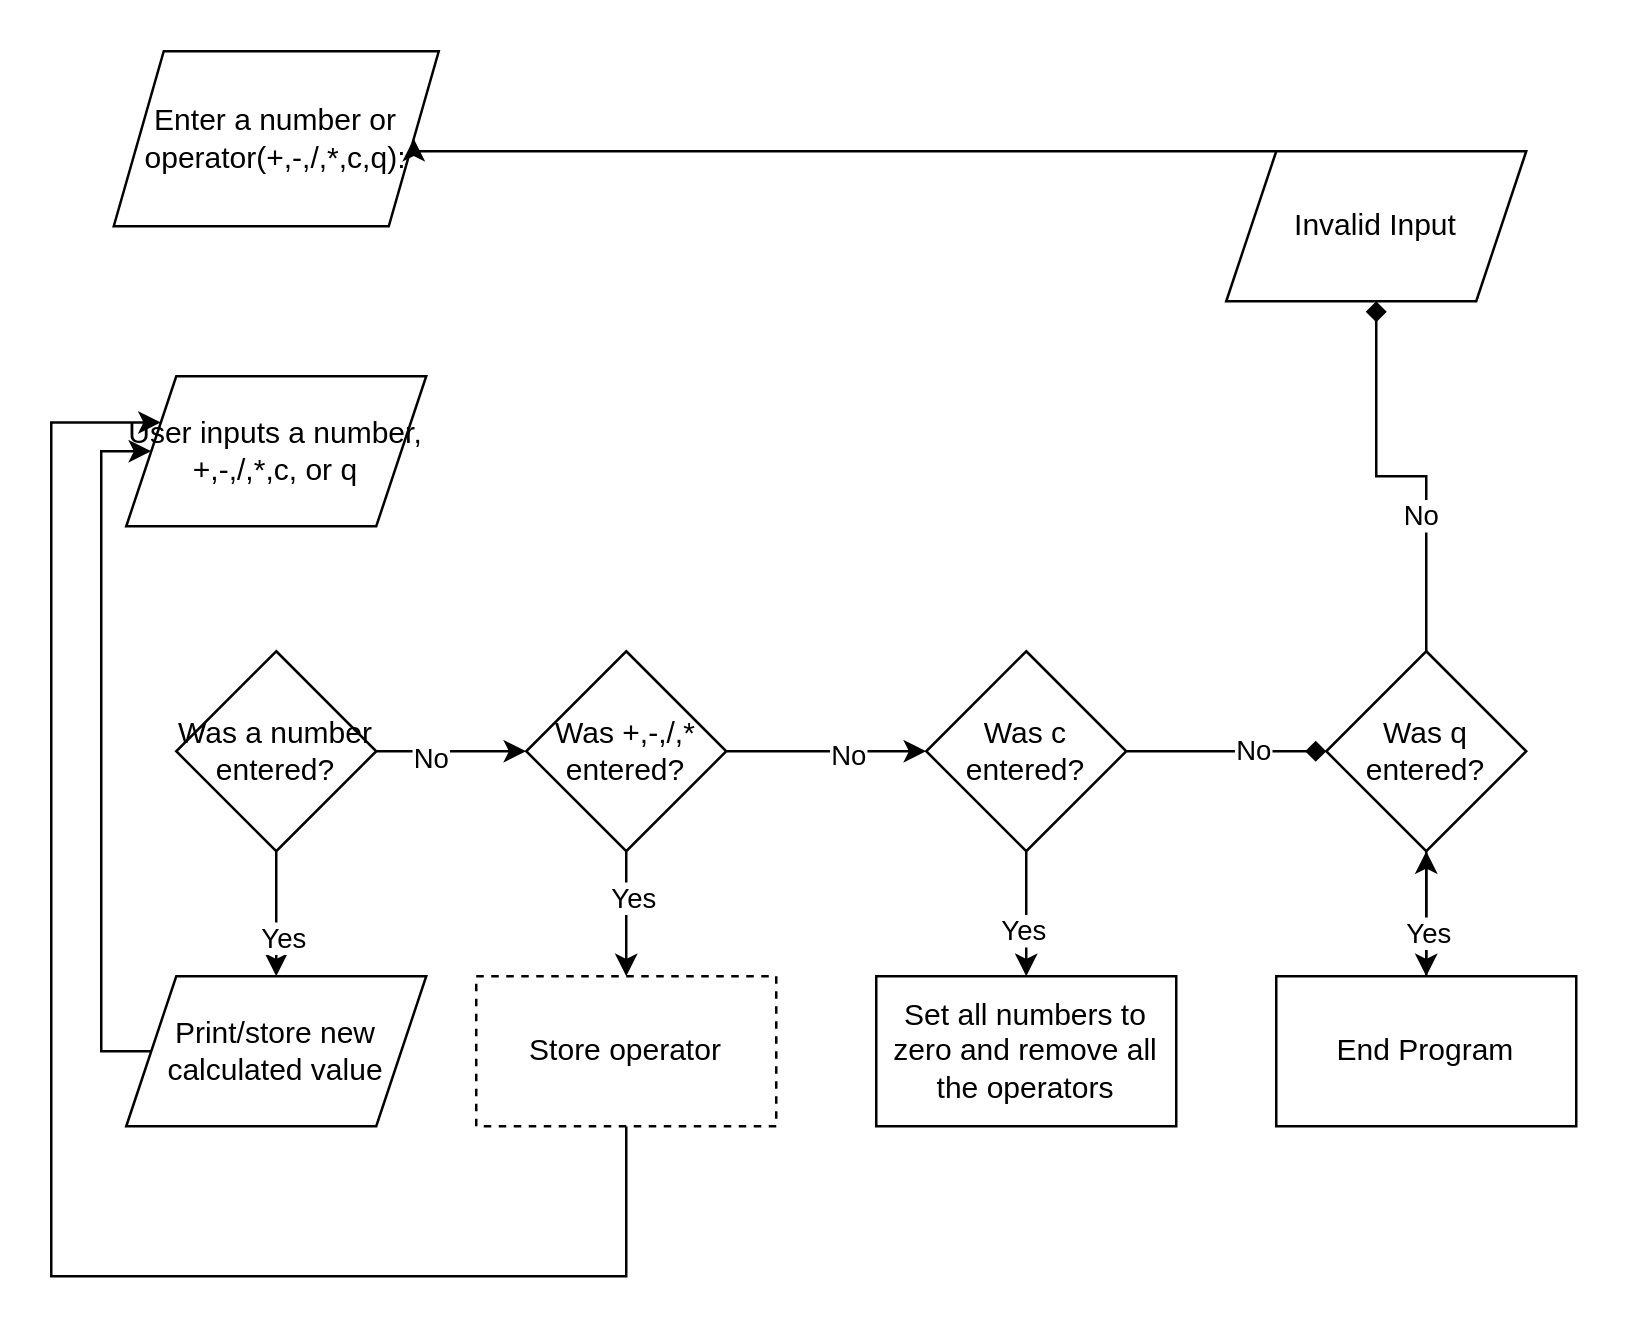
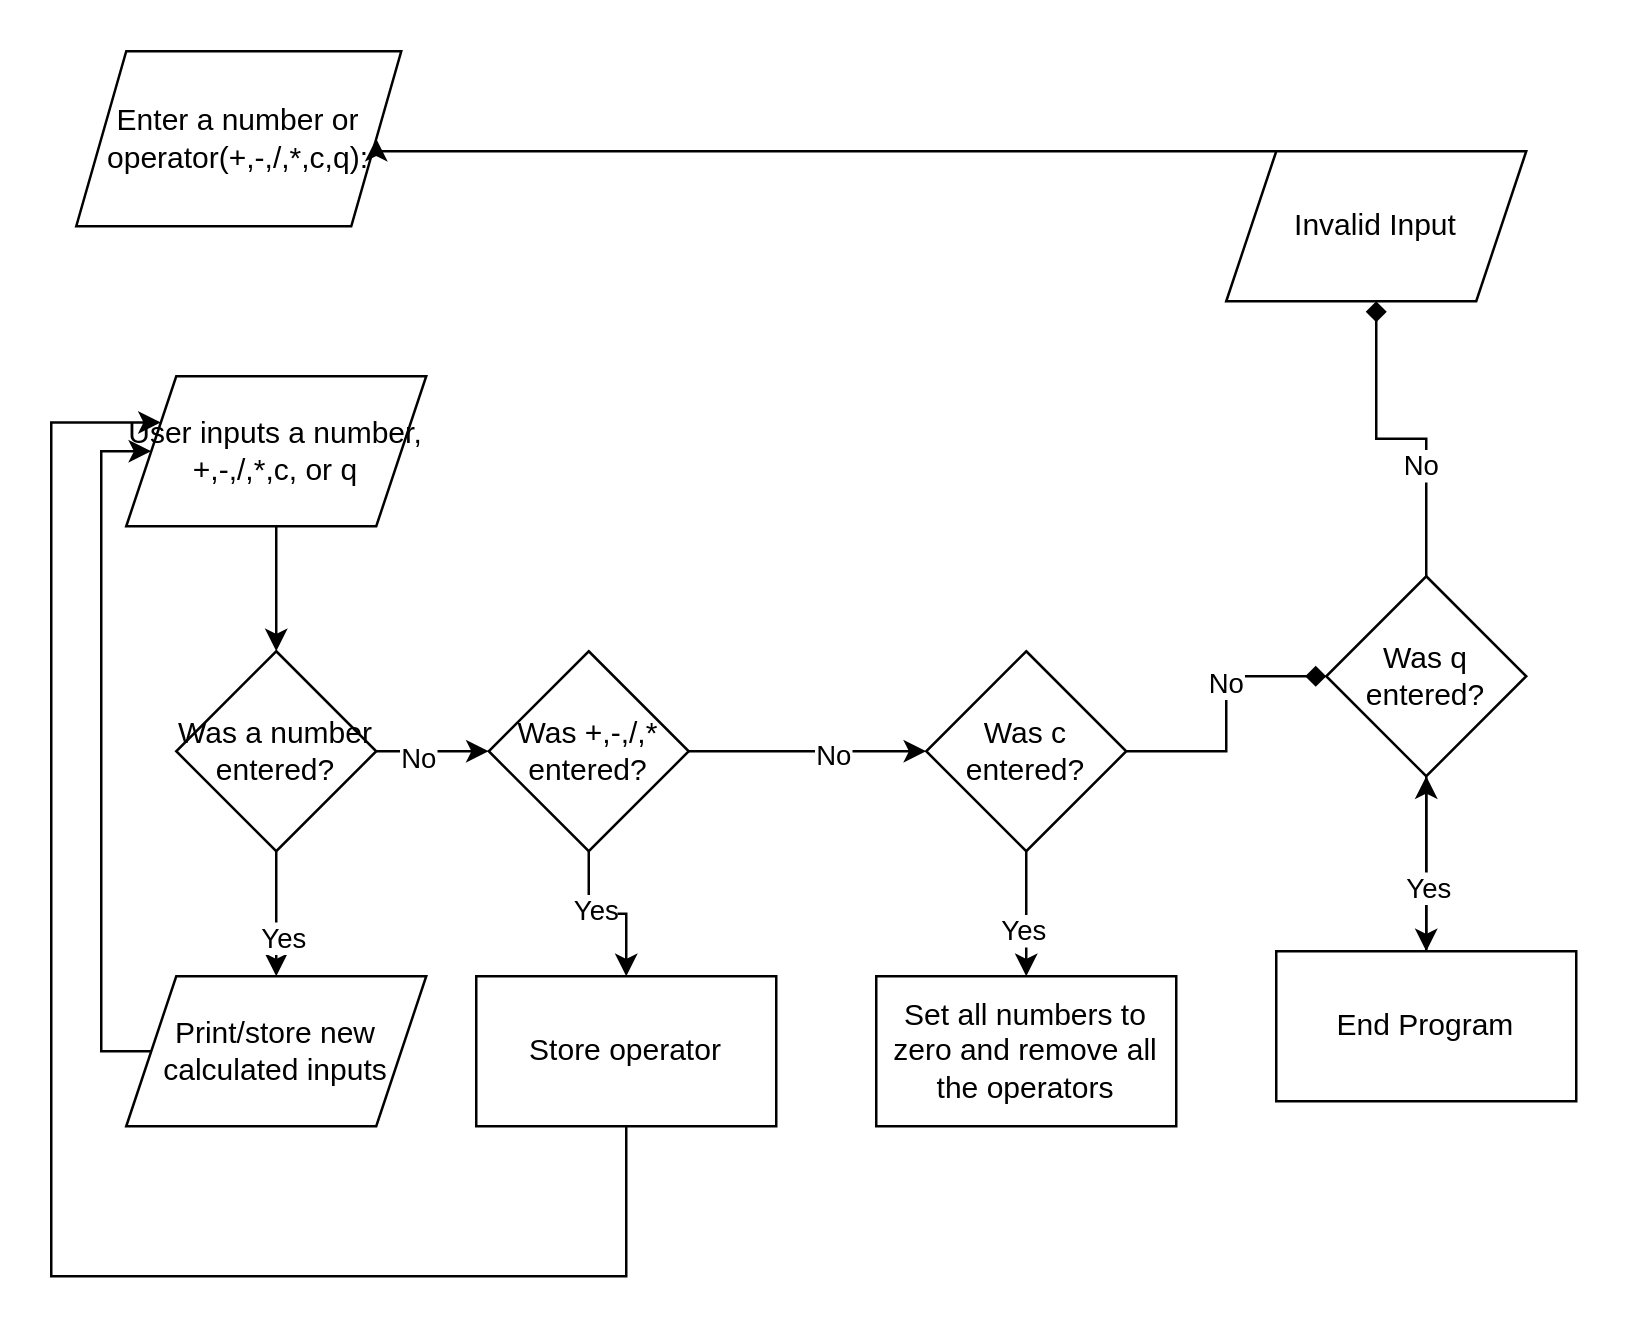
node "Enter a number or operator(+,-,/,*,c,q):": moved (276, 139) -> (239, 139)
edge "User inputs a number, +,-,/,*,c, or q" -> "Was a number entered?": added
node "Was +,-,/,* entered?": moved (626, 751) -> (589, 751)
node "Was q entered?": moved (1426, 751) -> (1426, 676)
node "Print/store new calculated value": label "Print/store new calculated value" -> "Print/store new calculated inputs"
node "Store operator": style dashed -> solid
node "End Program": moved (1426, 1051) -> (1426, 1026)
